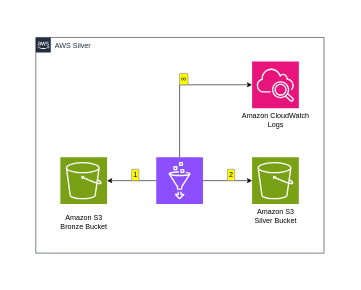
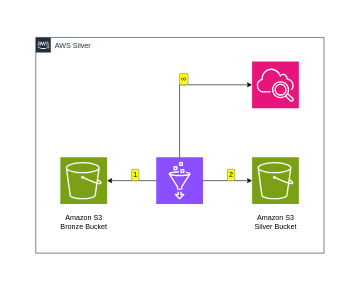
node "Amazon CloudWatch Logs": removed
node "Amazon S3 Silver Bucket": moved (276, 216) -> (276, 222)
